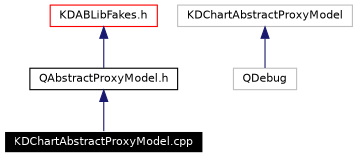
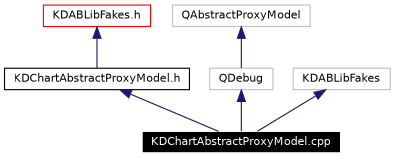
node "KDChartAbstractProxyModel": label "KDChartAbstractProxyModel" -> "QAbstractProxyModel"
node "QAbstractProxyModel.h": label "QAbstractProxyModel.h" -> "KDChartAbstractProxyModel.h"
node "KDABLibFakes": added
edge "KDChartAbstractProxyModel.cpp" -> "QDebug": added
